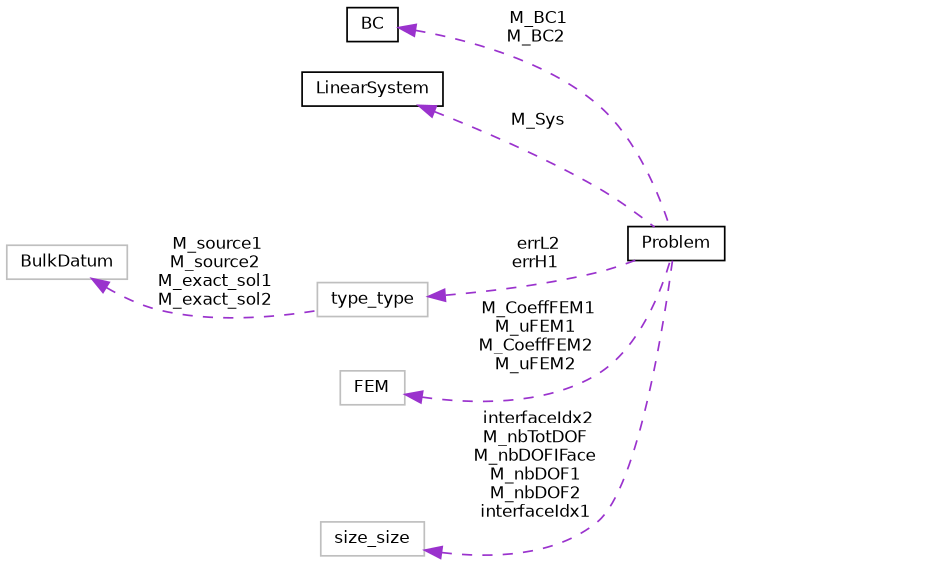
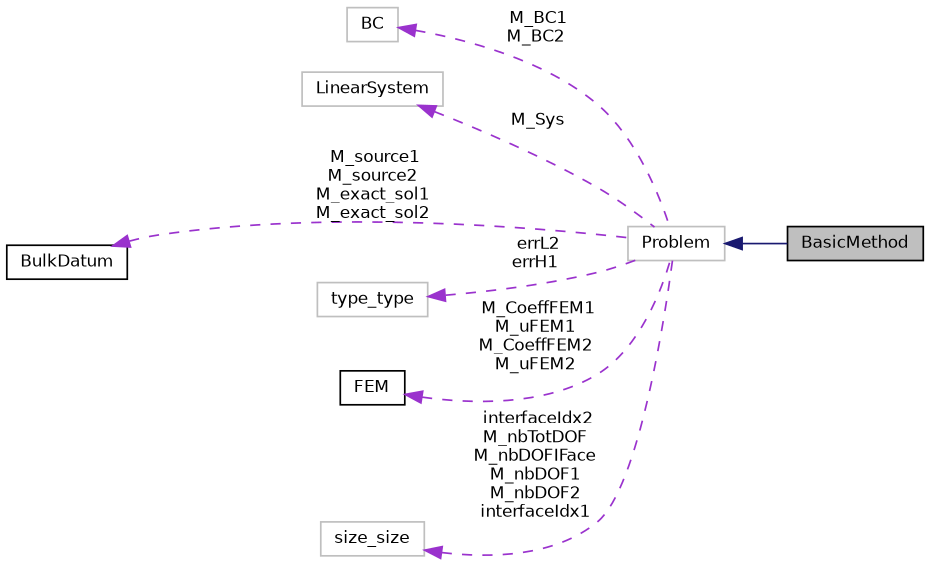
node "BC": color black -> grey75
node "LinearSystem": color black -> grey75
node "Problem": color black -> grey75
node "BasicMethod": added
node "BulkDatum": color grey75 -> black
edge "type_type" -> "BulkDatum": now "Problem" -> "BulkDatum"
node "FEM": color grey75 -> black
